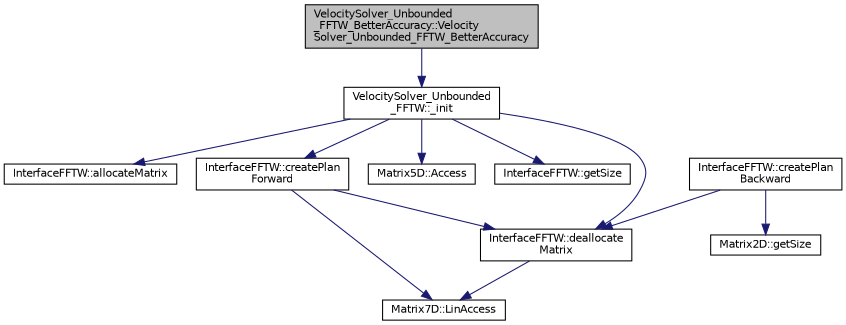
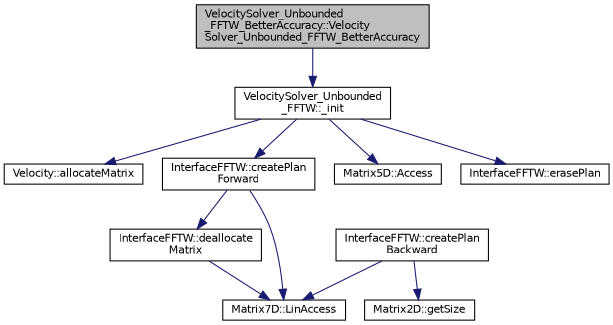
edge "VelocitySolver_Unbounded _FFTW::_init" -> "InterfaceFFTW::deallocate Matrix": removed
node "InterfaceFFTW::allocateMatrix": label "InterfaceFFTW::allocateMatrix" -> "Velocity::allocateMatrix"
node "InterfaceFFTW::getSize": label "InterfaceFFTW::getSize" -> "InterfaceFFTW::erasePlan"
edge "InterfaceFFTW::createPlan Backward" -> "InterfaceFFTW::deallocate Matrix": now "InterfaceFFTW::createPlan Backward" -> "Matrix7D::LinAccess"
